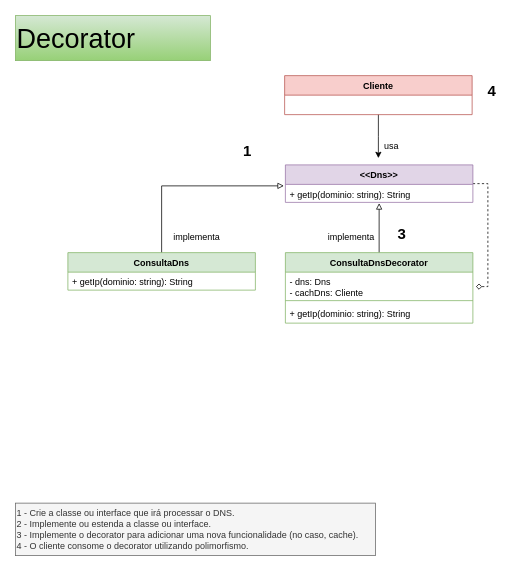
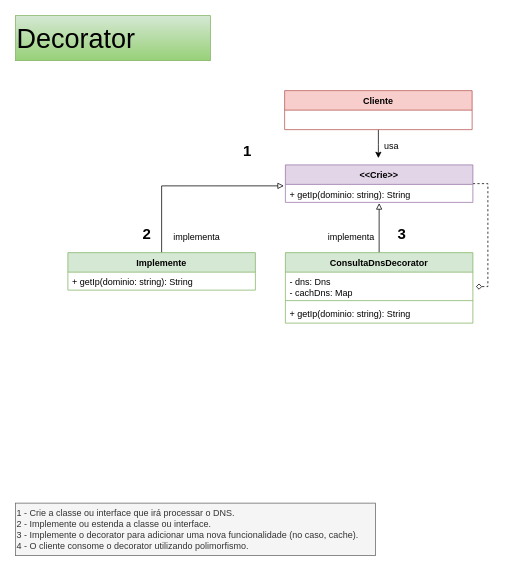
node "4": removed
node "Cliente": moved (378, 95) -> (378, 110)
node "<<Dns>>": label "<<Dns>>" -> "<<Crie>>"
node "2": added
node "ConsultaDns": label "ConsultaDns" -> "Implemente"
node "- dns: Dns - cachDns: Cliente": label "- dns: Dns - cachDns: Cliente" -> "- dns: Dns - cachDns: Map"
